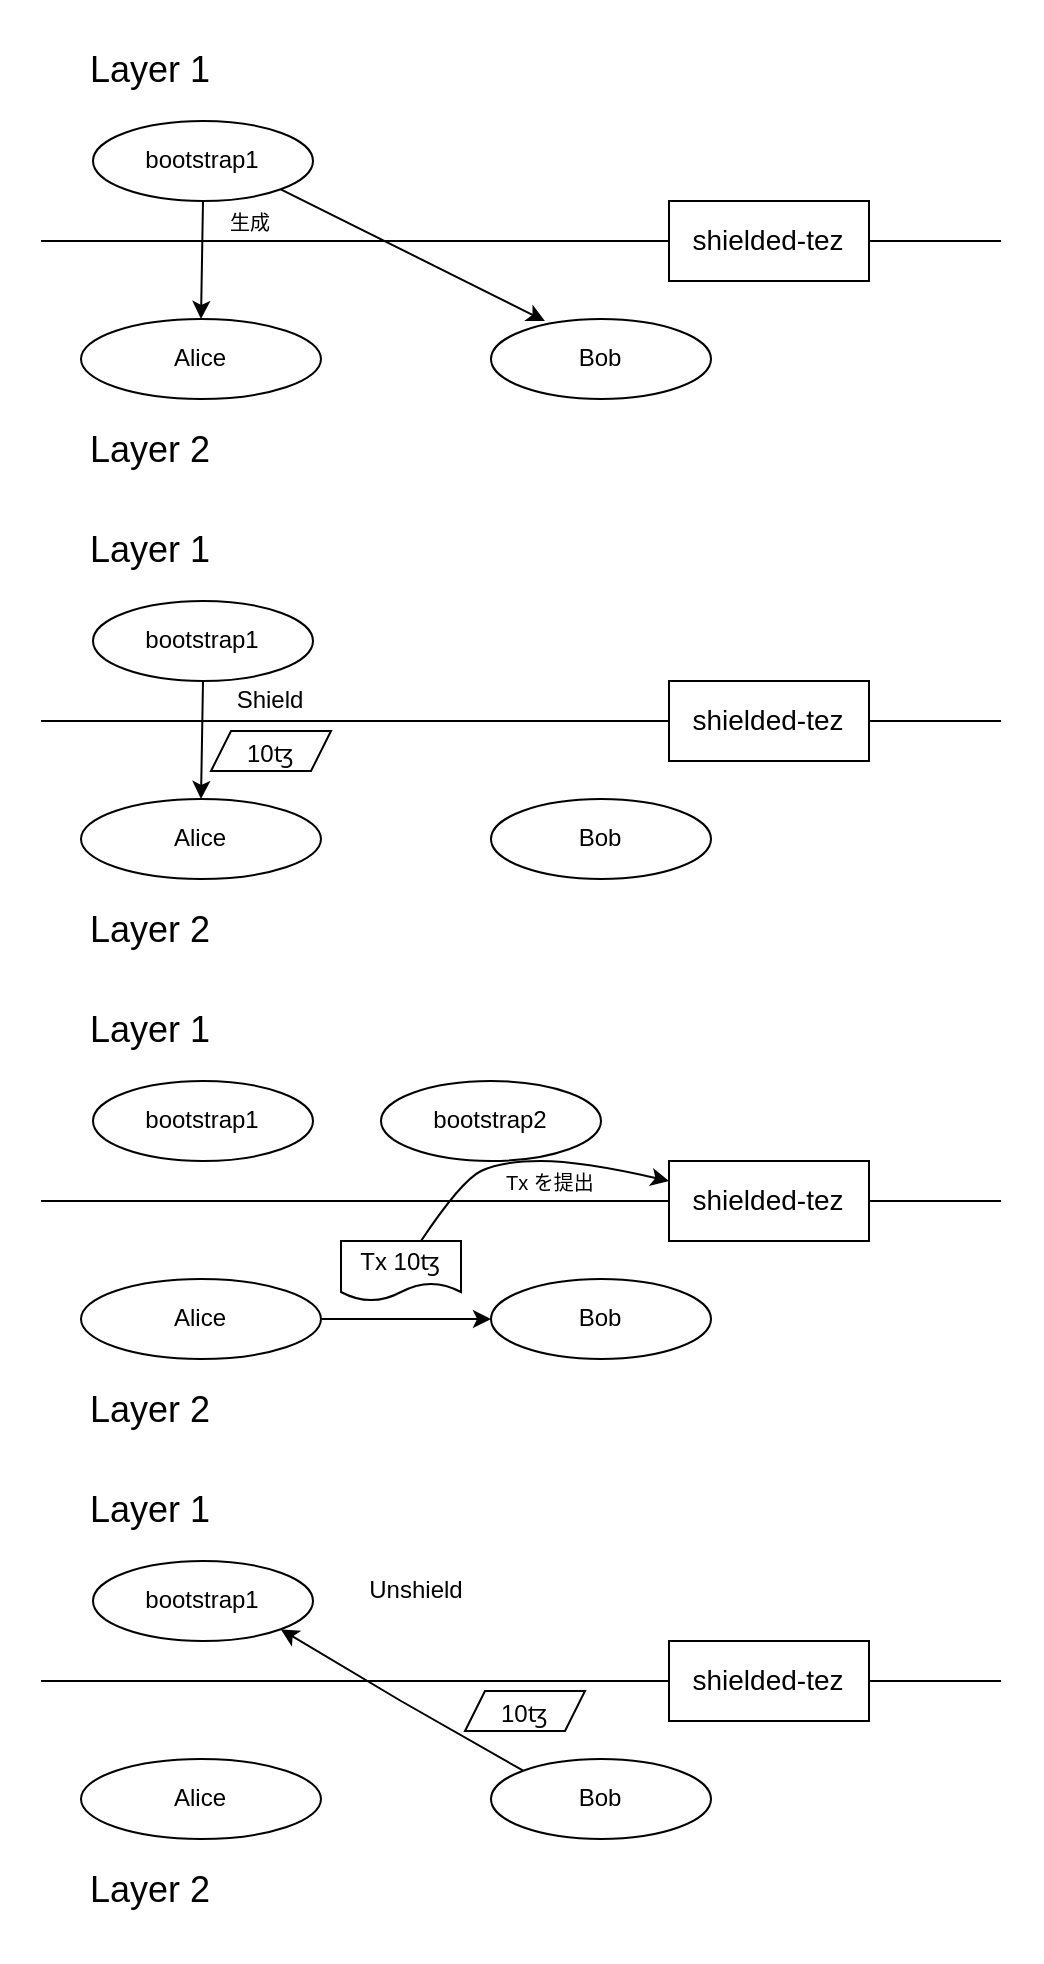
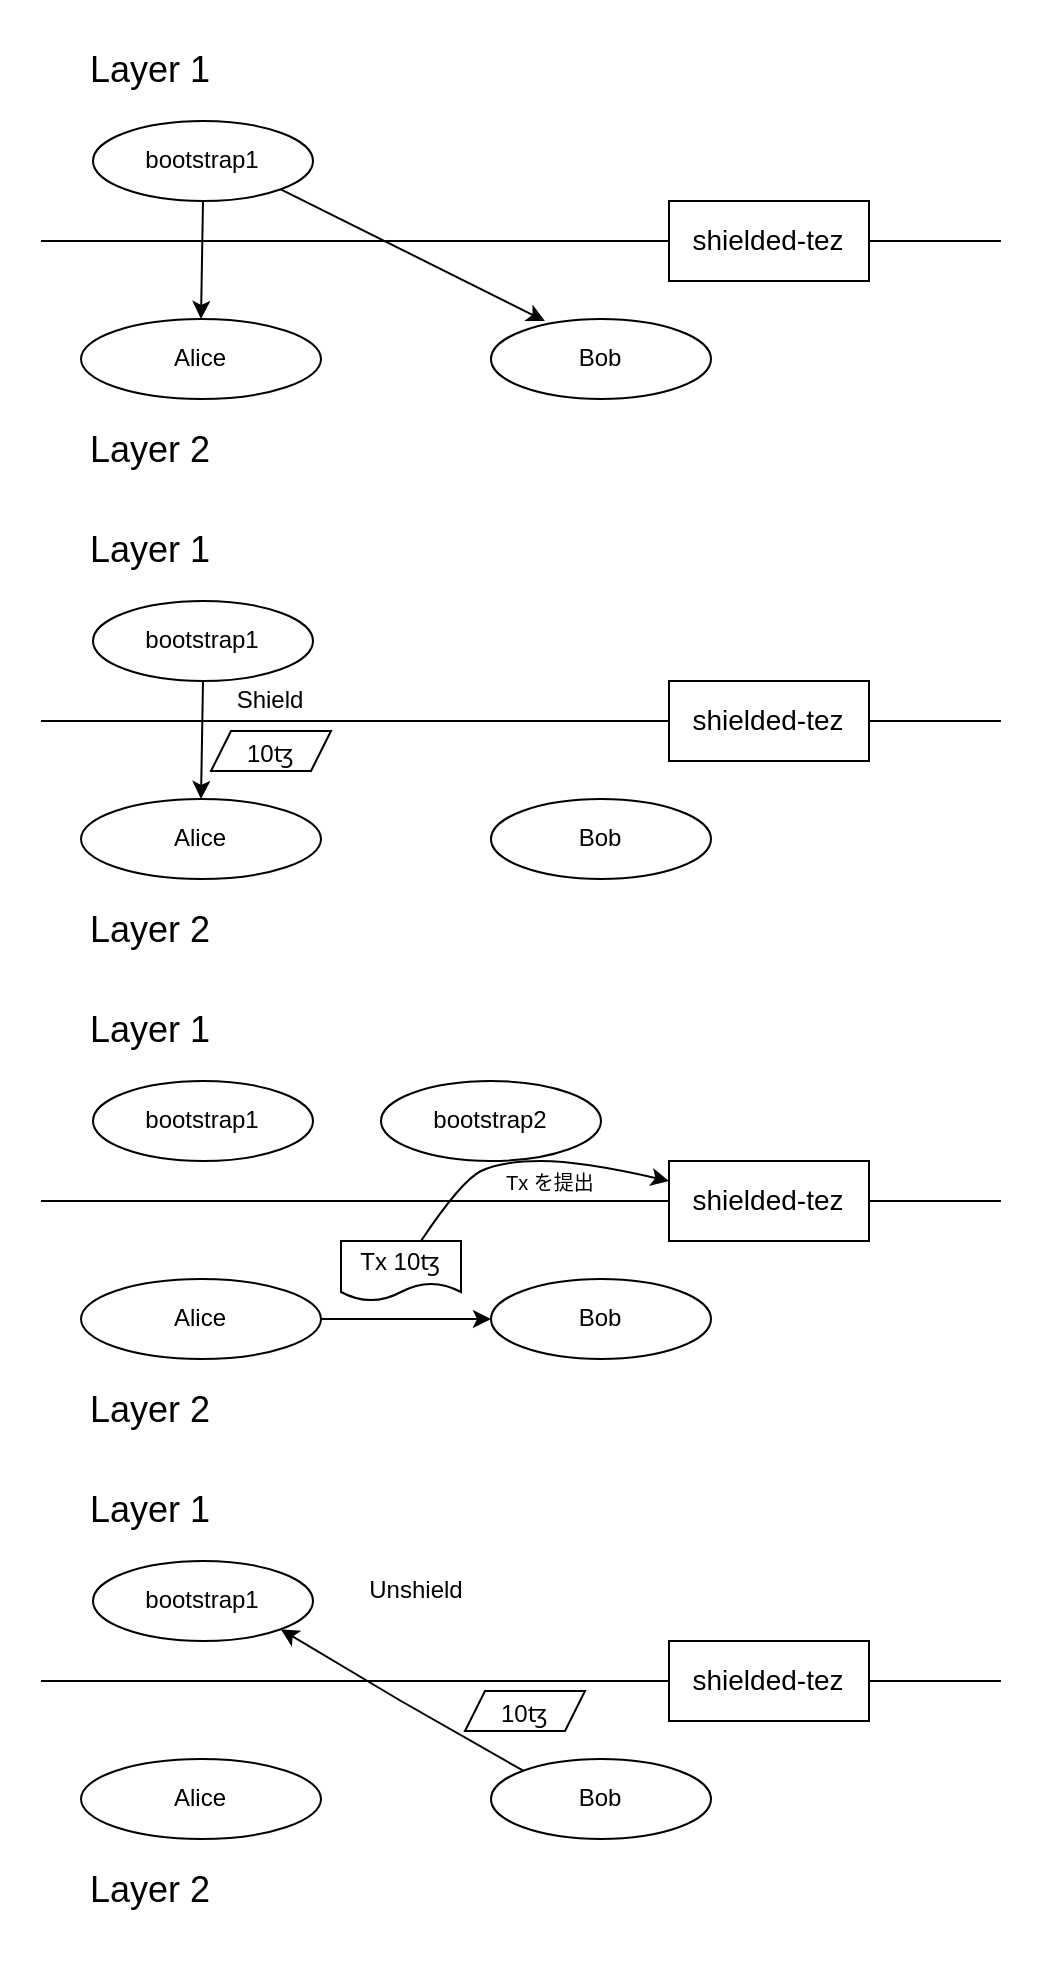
node "生成": removed
